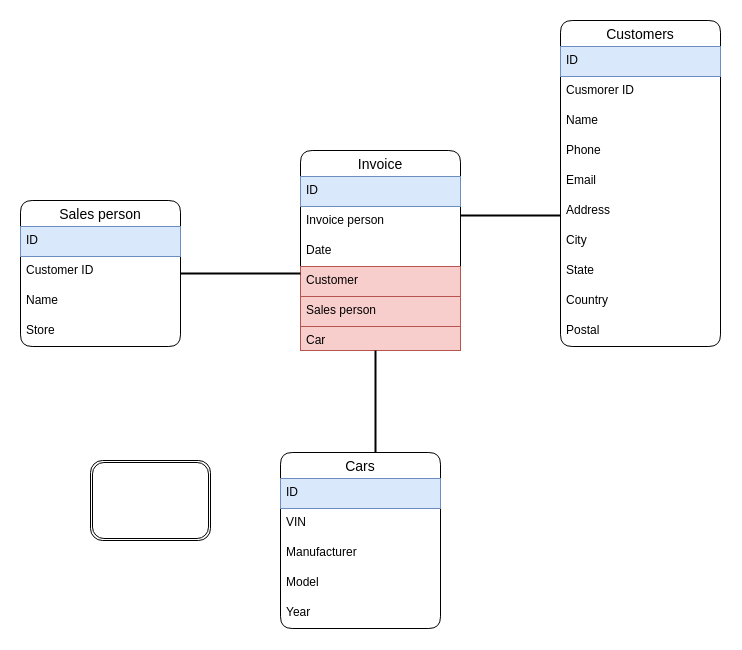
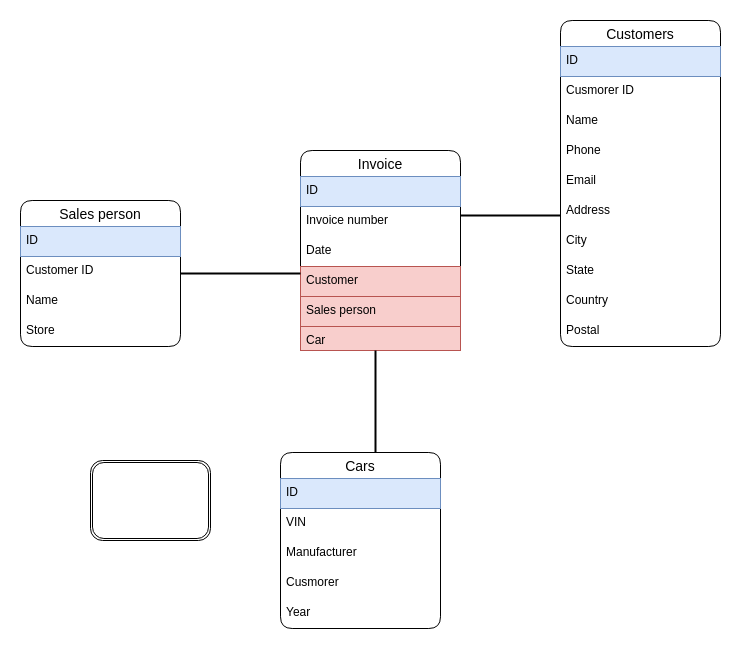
node "Invoice person": label "Invoice person" -> "Invoice number"
node "Model": label "Model" -> "Cusmorer"
